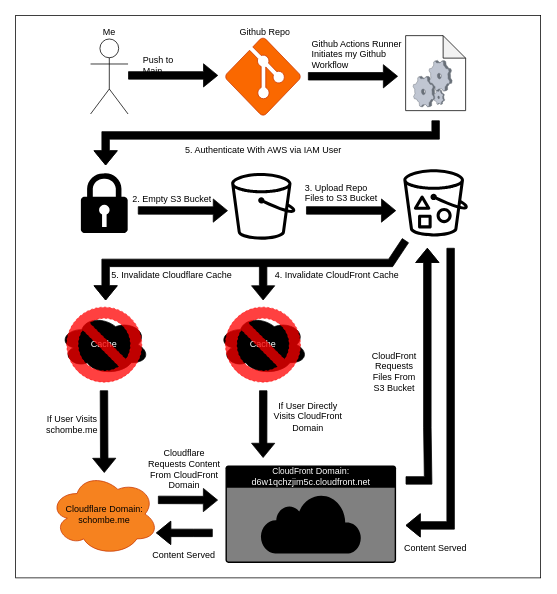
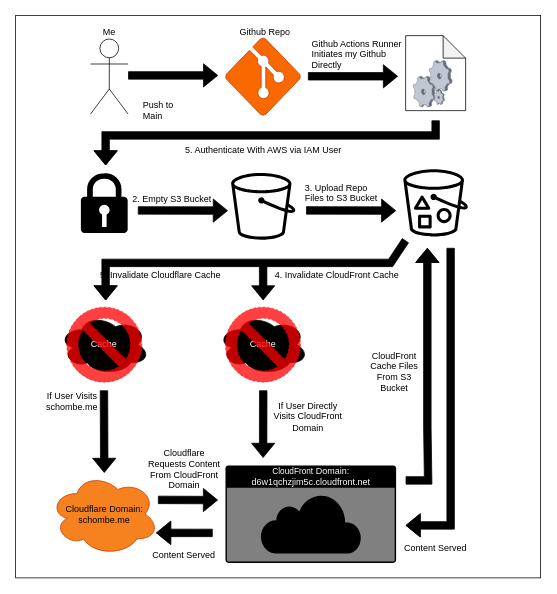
node "Github Actions Runner Initiates my Github Workflow": label "Github Actions Runner Initiates my Github Workflow" -> "Github Actions Runner Initiates my Github Directly"
node "Push to Main": moved (168, 64) -> (168, 109)
node "5. Invalidate Cloudflare Cache": moved (173, 275) -> (162, 275)
node "CloudFront Requests Files From S3 Bucket": label "CloudFront Requests Files From S3 Bucket" -> "CloudFront Cache Files From S3 Bucket"
node "If User Visits schombe.me": moved (72, 424) -> (72, 402)
